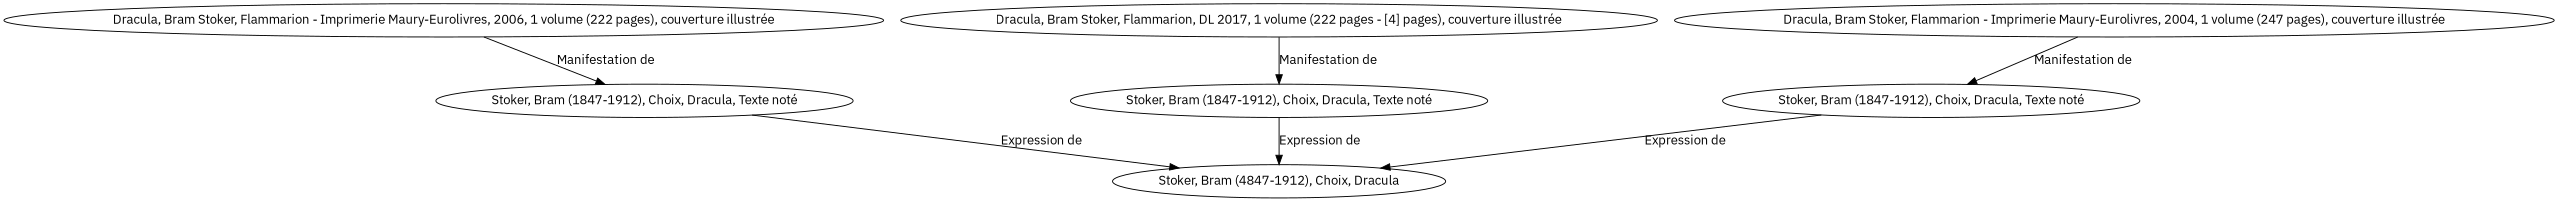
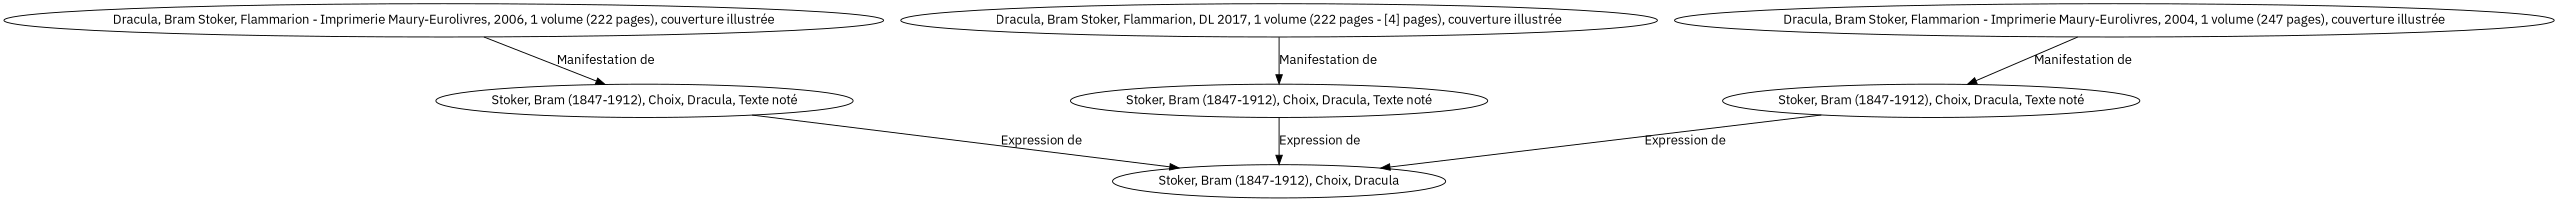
node "Stoker, Bram (4847-1912), Choix, Dracula": label "Stoker, Bram (4847-1912), Choix, Dracula" -> "Stoker, Bram (1847-1912), Choix, Dracula"
